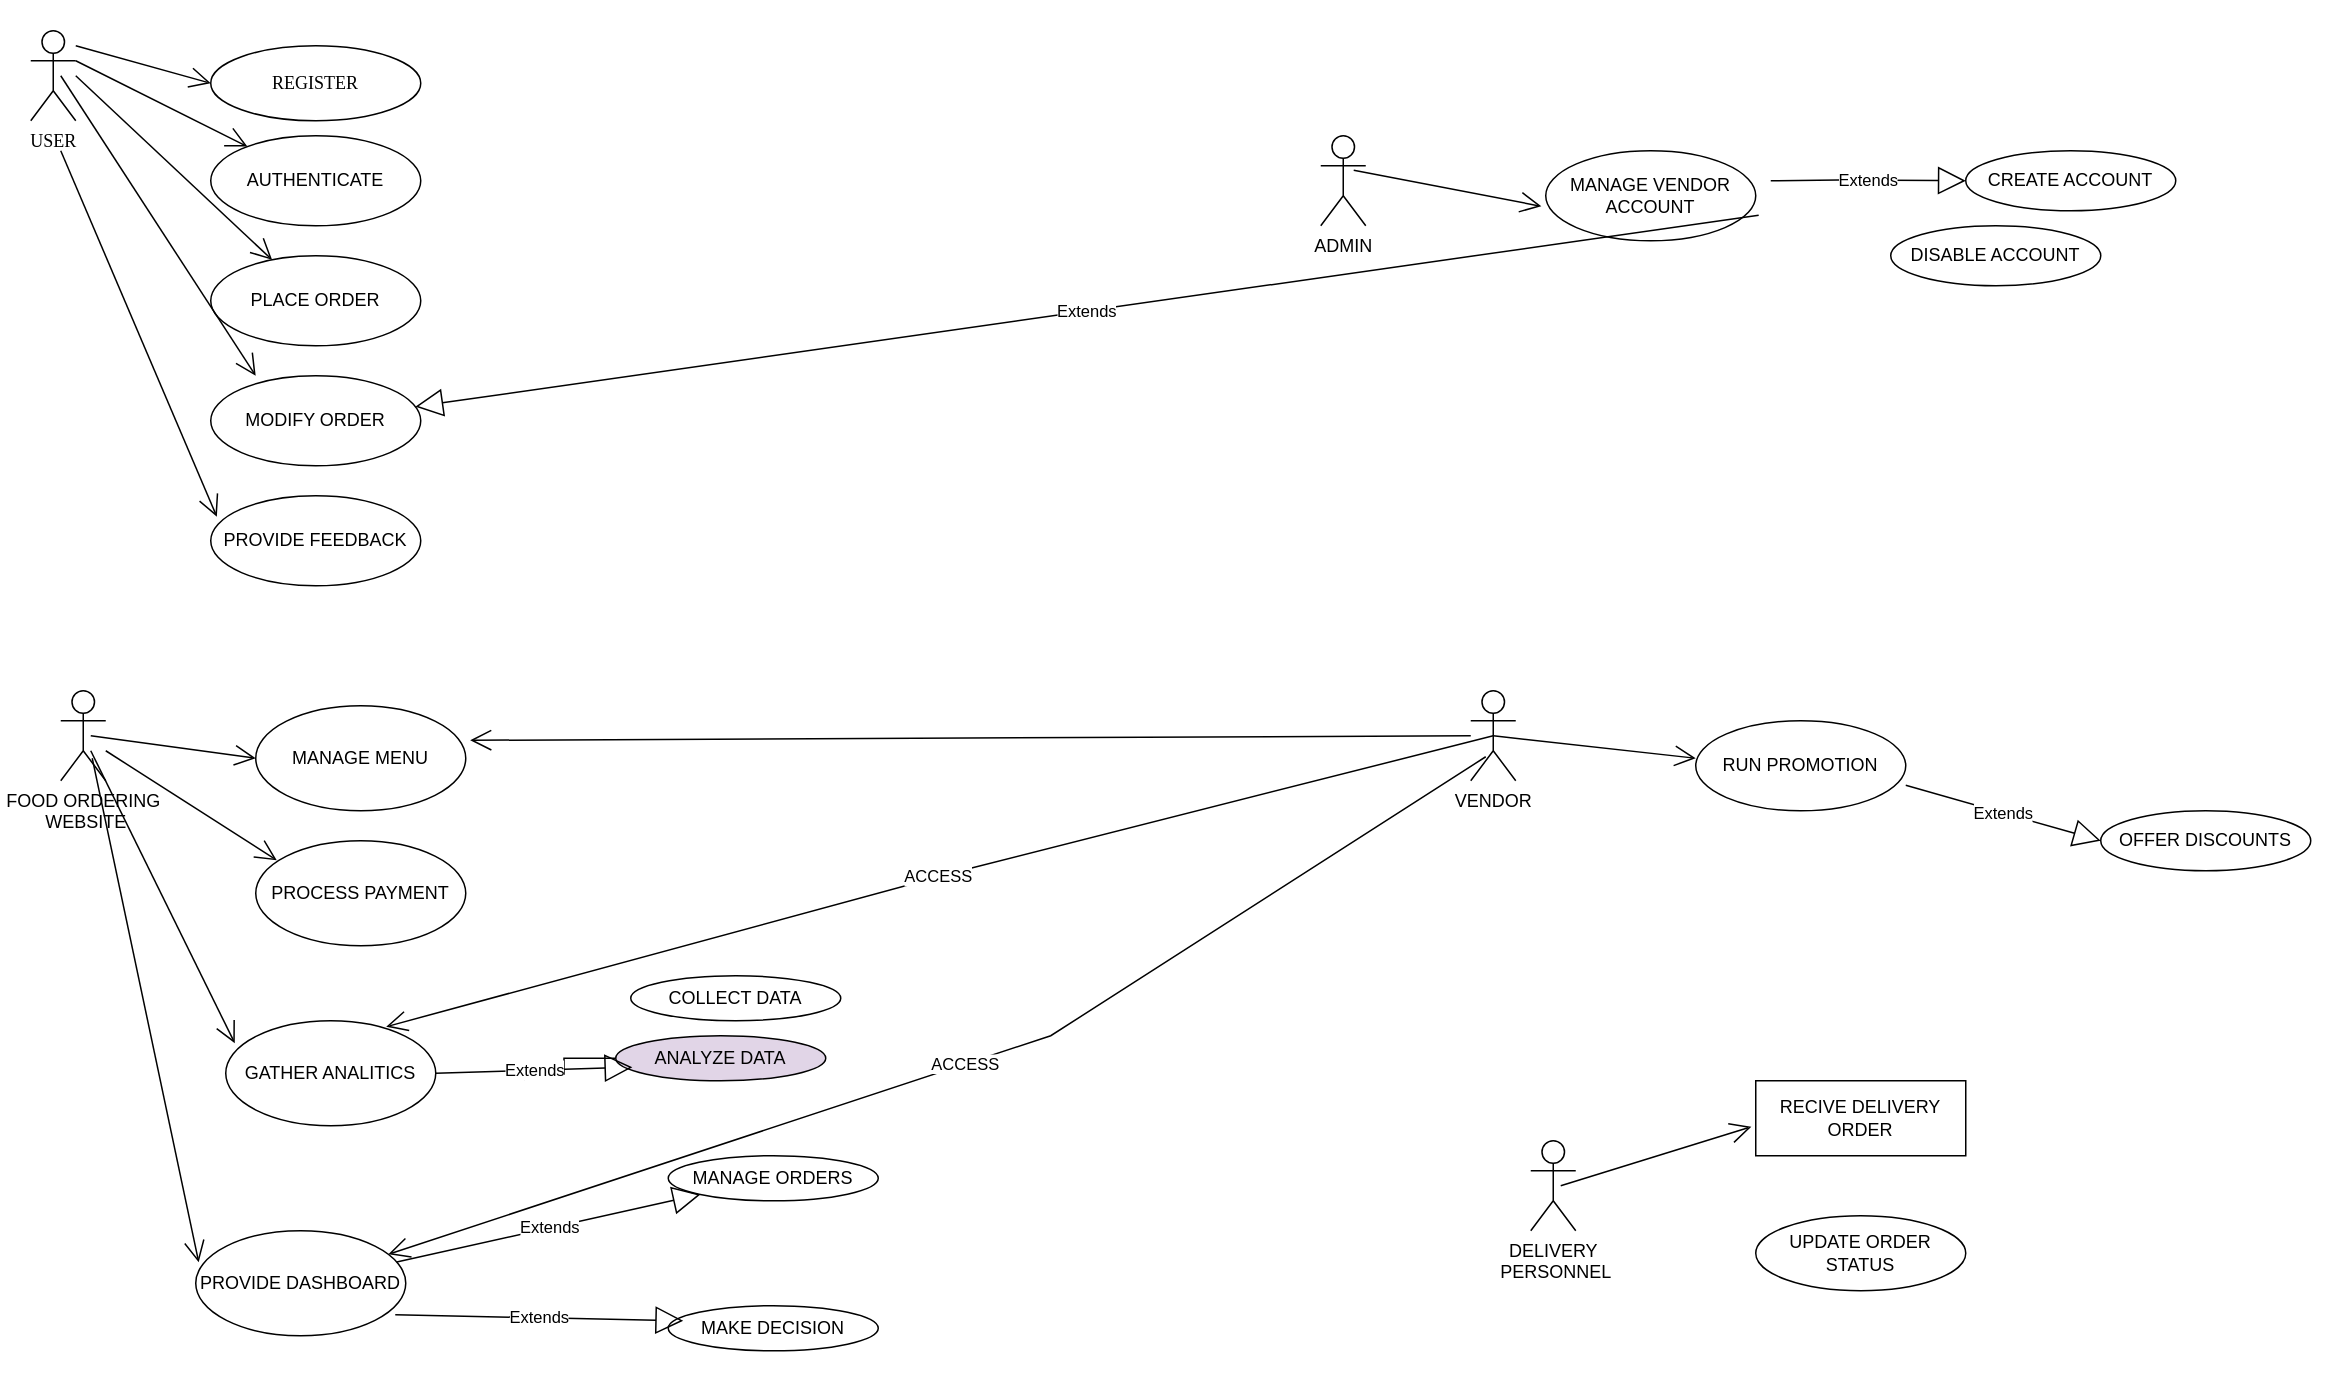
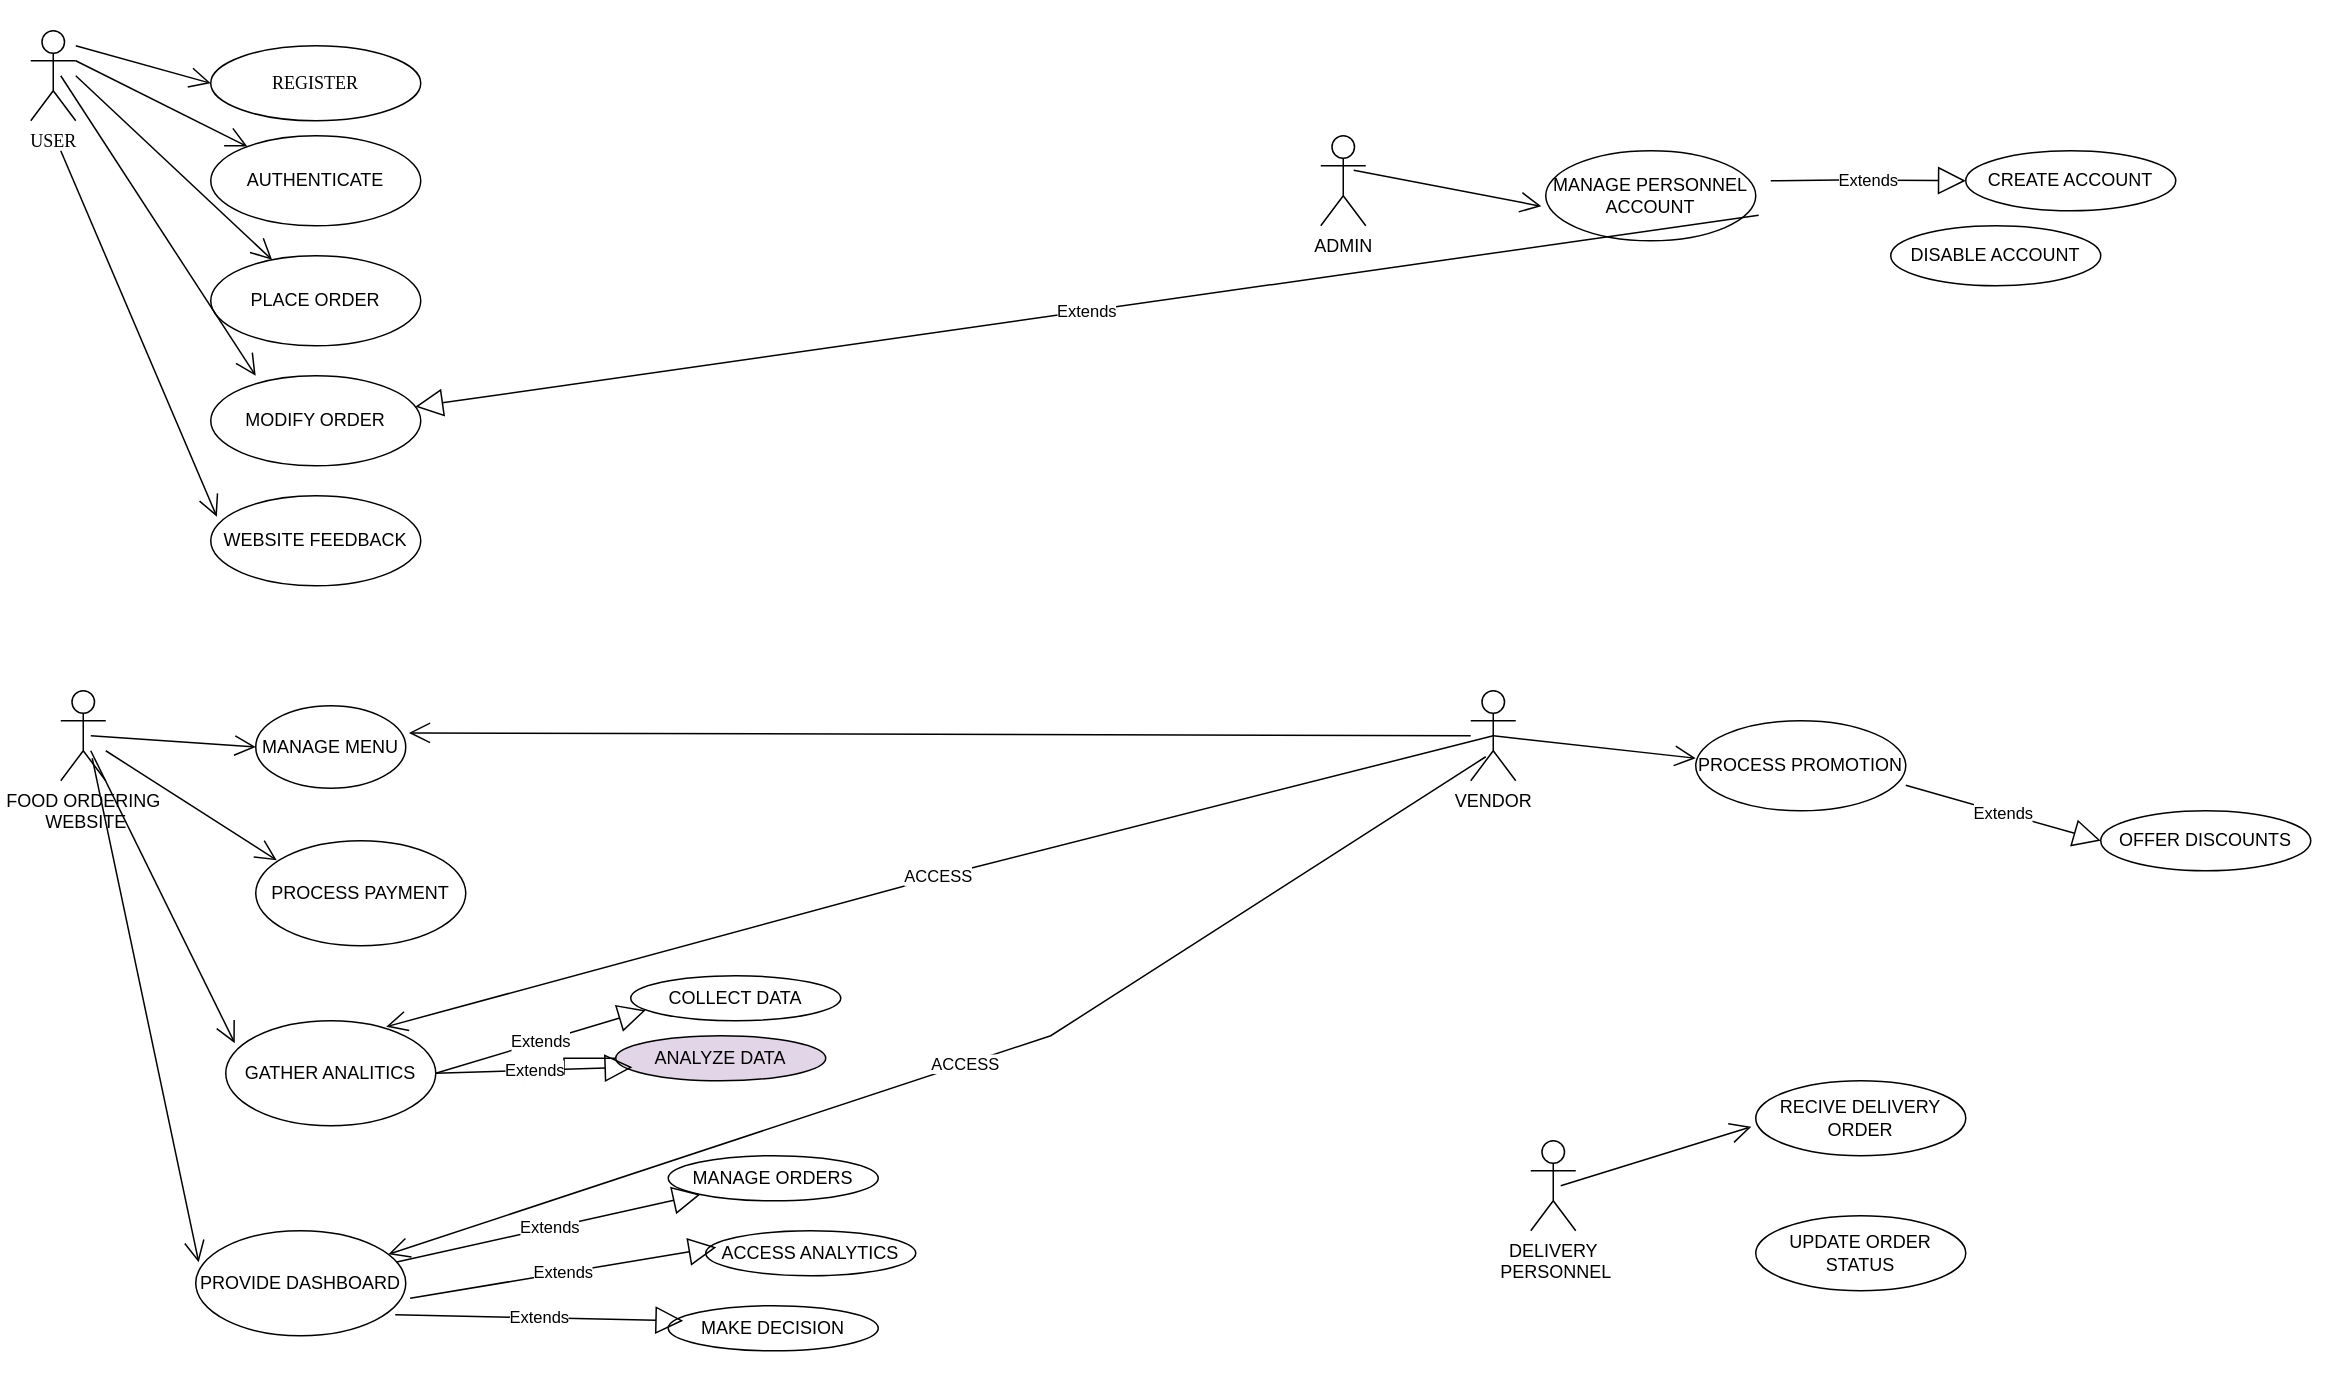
node "MANAGE VENDOR ACCOUNT": label "MANAGE VENDOR ACCOUNT" -> "MANAGE PERSONNEL ACCOUNT"
node "PROVIDE FEEDBACK": label "PROVIDE FEEDBACK" -> "WEBSITE FEEDBACK"
node "MANAGE MENU": size 210x105 -> 150x83
node "RUN PROMOTION": label "RUN PROMOTION" -> "PROCESS PROMOTION"
edge "GATHER ANALITICS" -> "COLLECT DATA": added, label "Extends"
node "RECIVE DELIVERY ORDER": shape rectangle -> ellipse
node "ACCESS ANALYTICS": added
edge "PROVIDE DASHBOARD" -> "ACCESS ANALYTICS": added, label "Extends"
